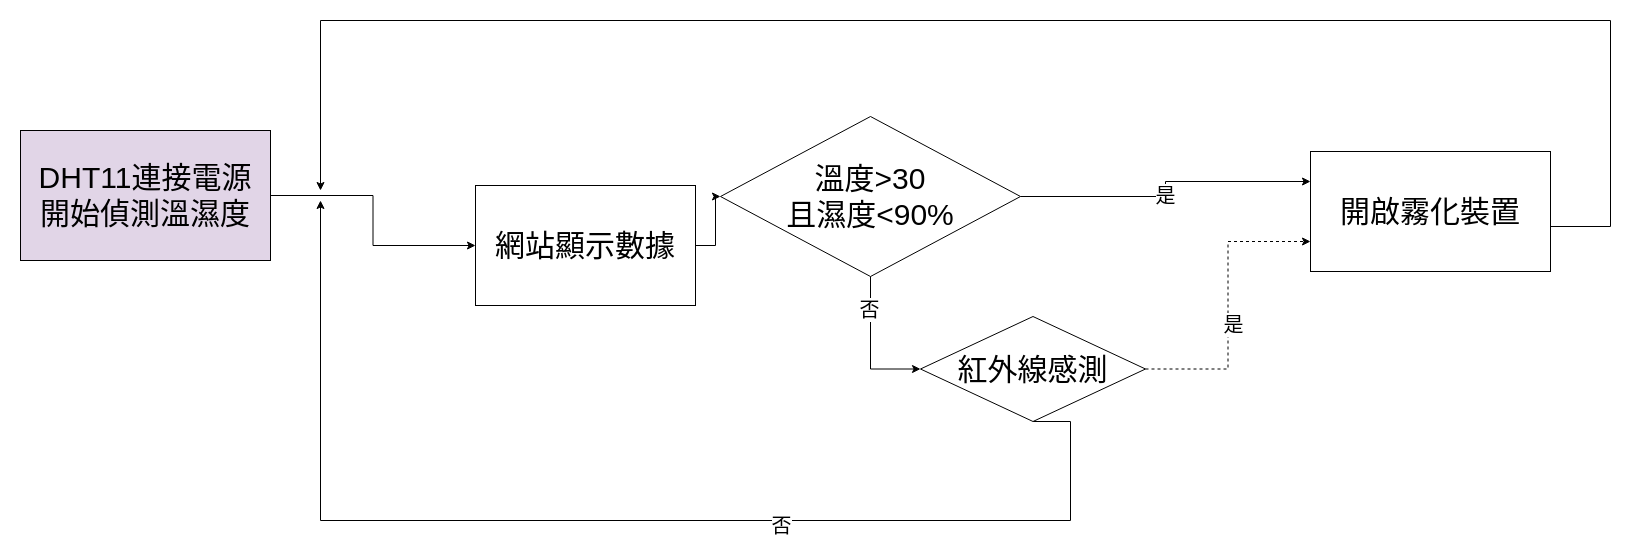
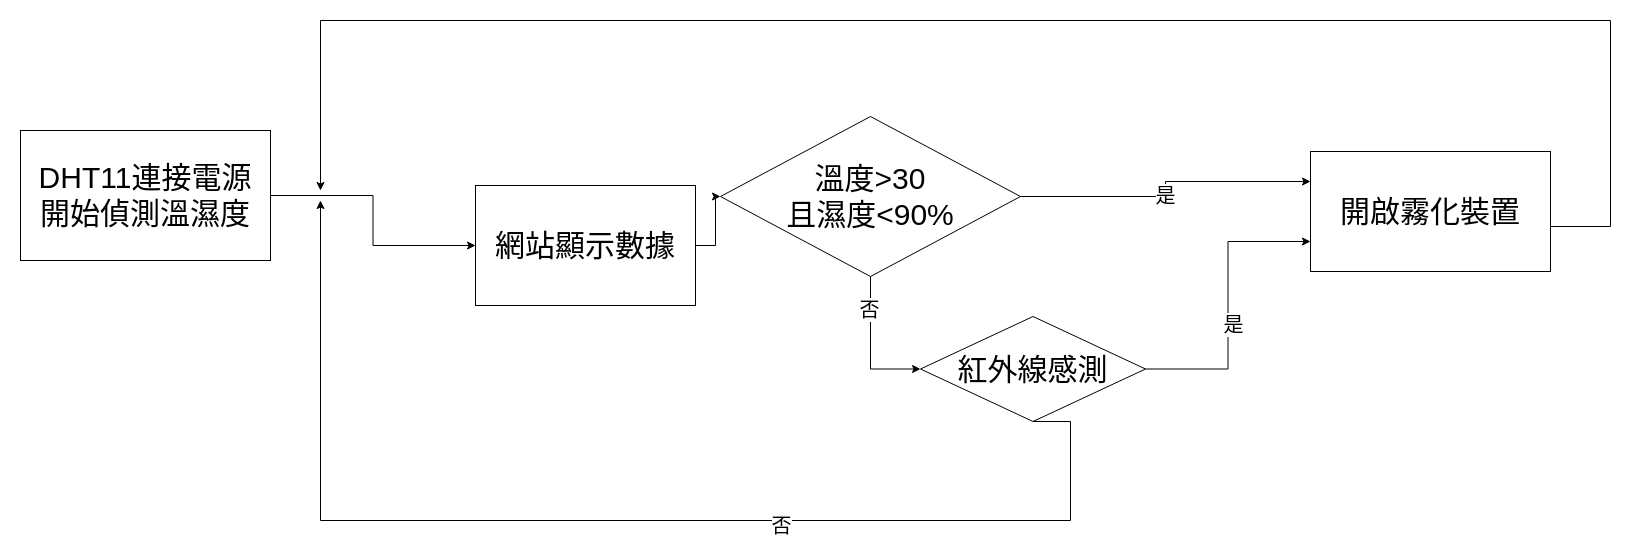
node "DHT11連接電源 開始偵測溫濕度": fillcolor #e1d5e7 -> #ffffff
edge "紅外線感測" -> "開啟霧化裝置": style dashed -> solid
